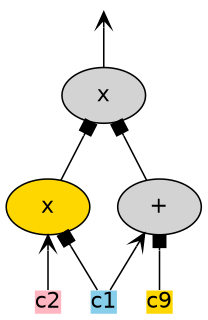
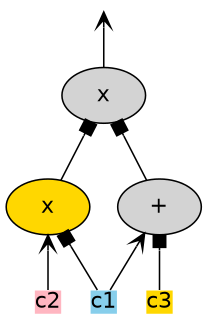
node "c9": label "c9" -> "c3"
